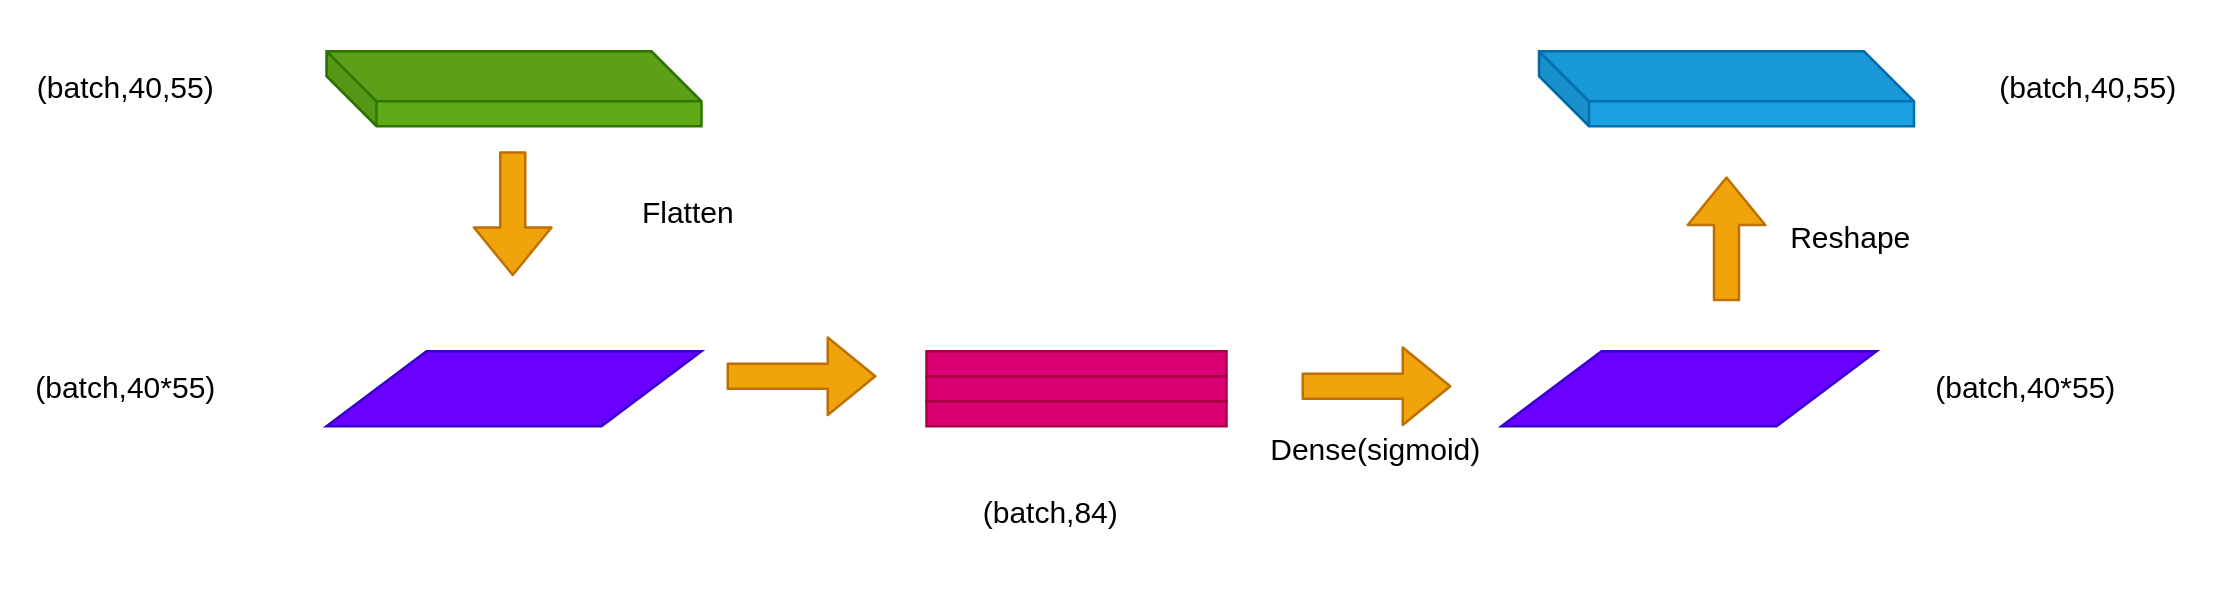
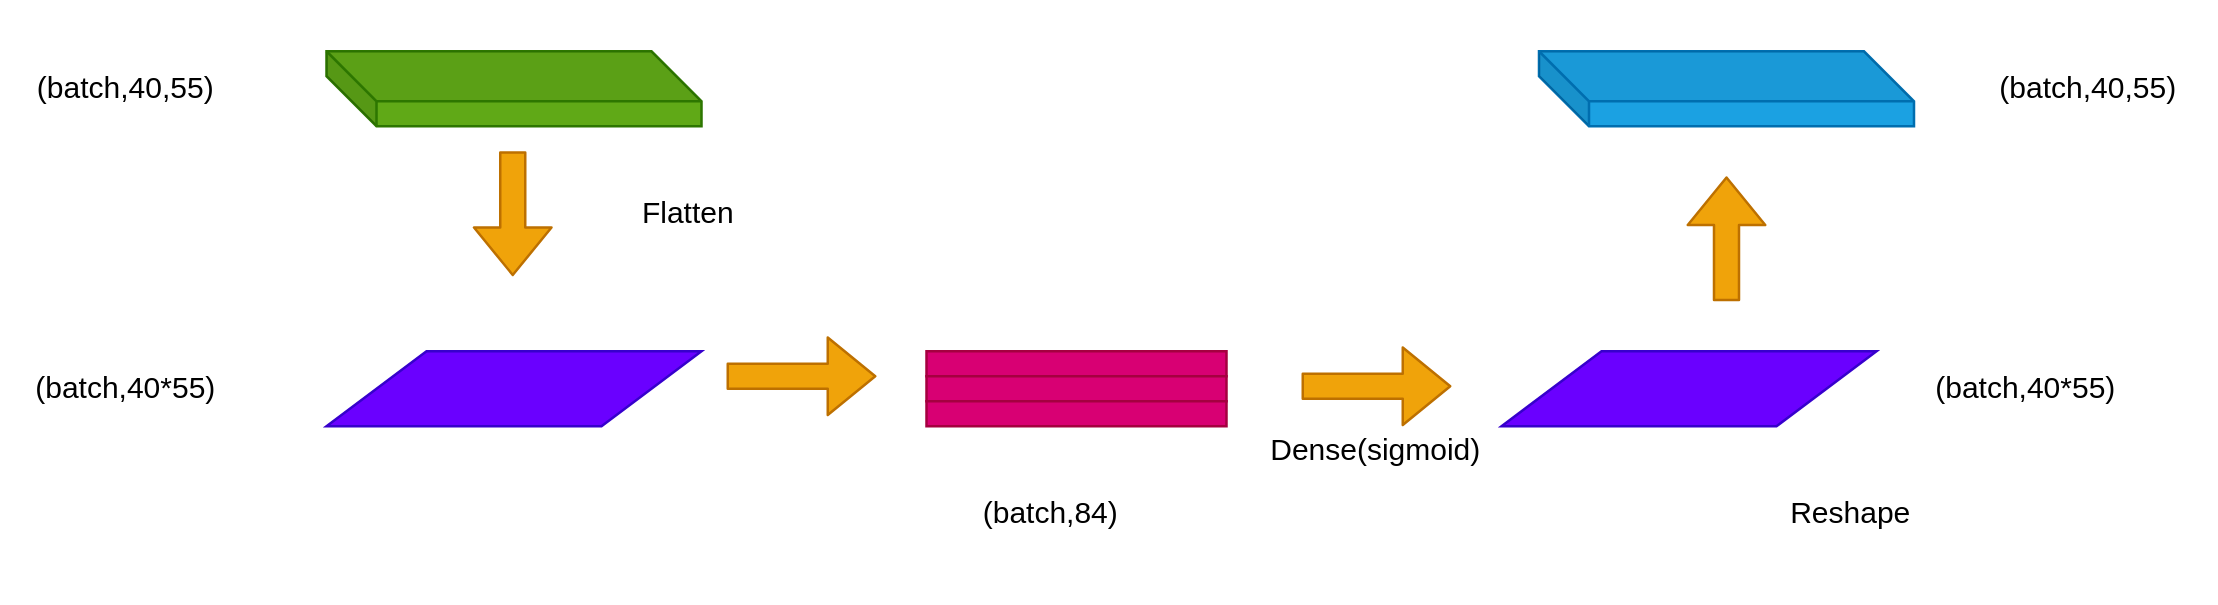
node "Reshape": moved (1851, 239) -> (1851, 514)
